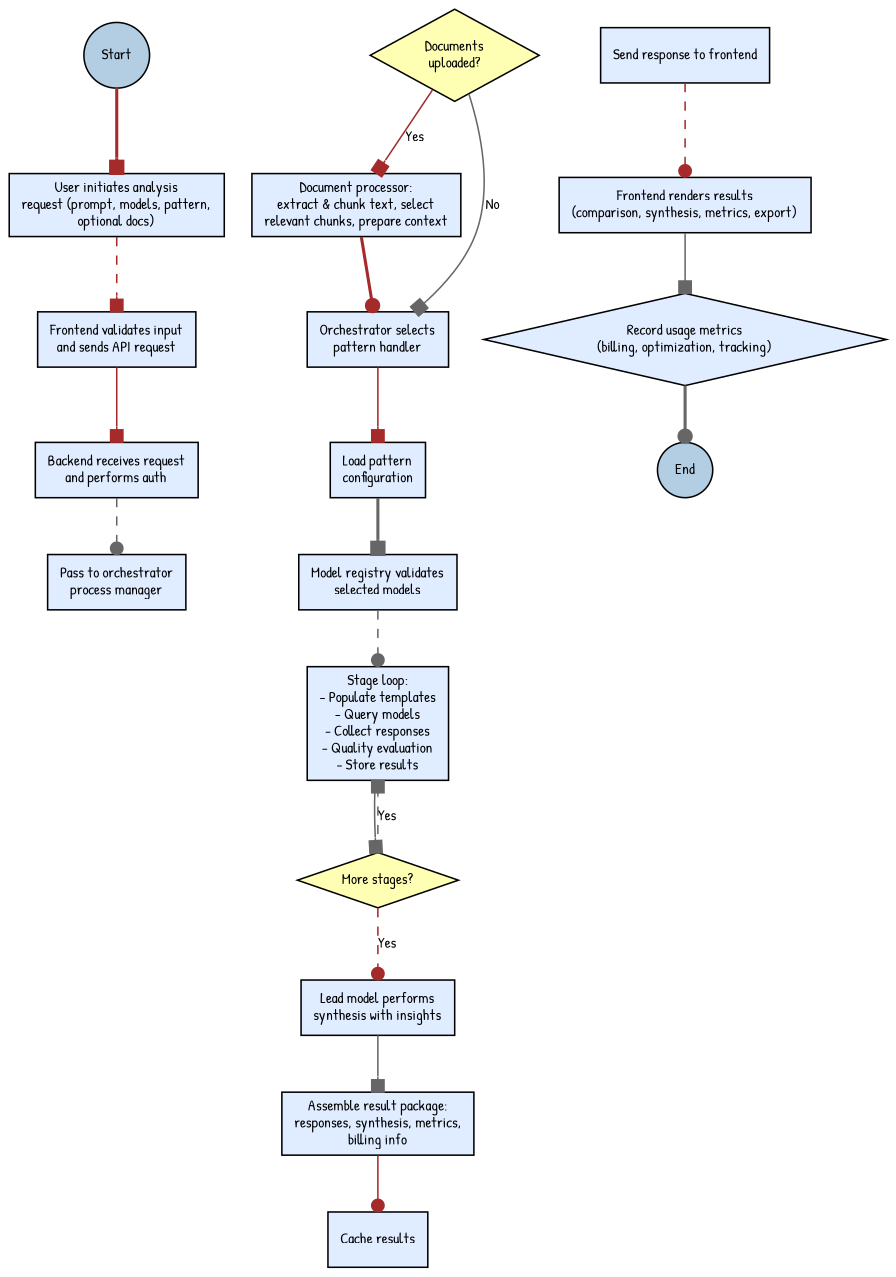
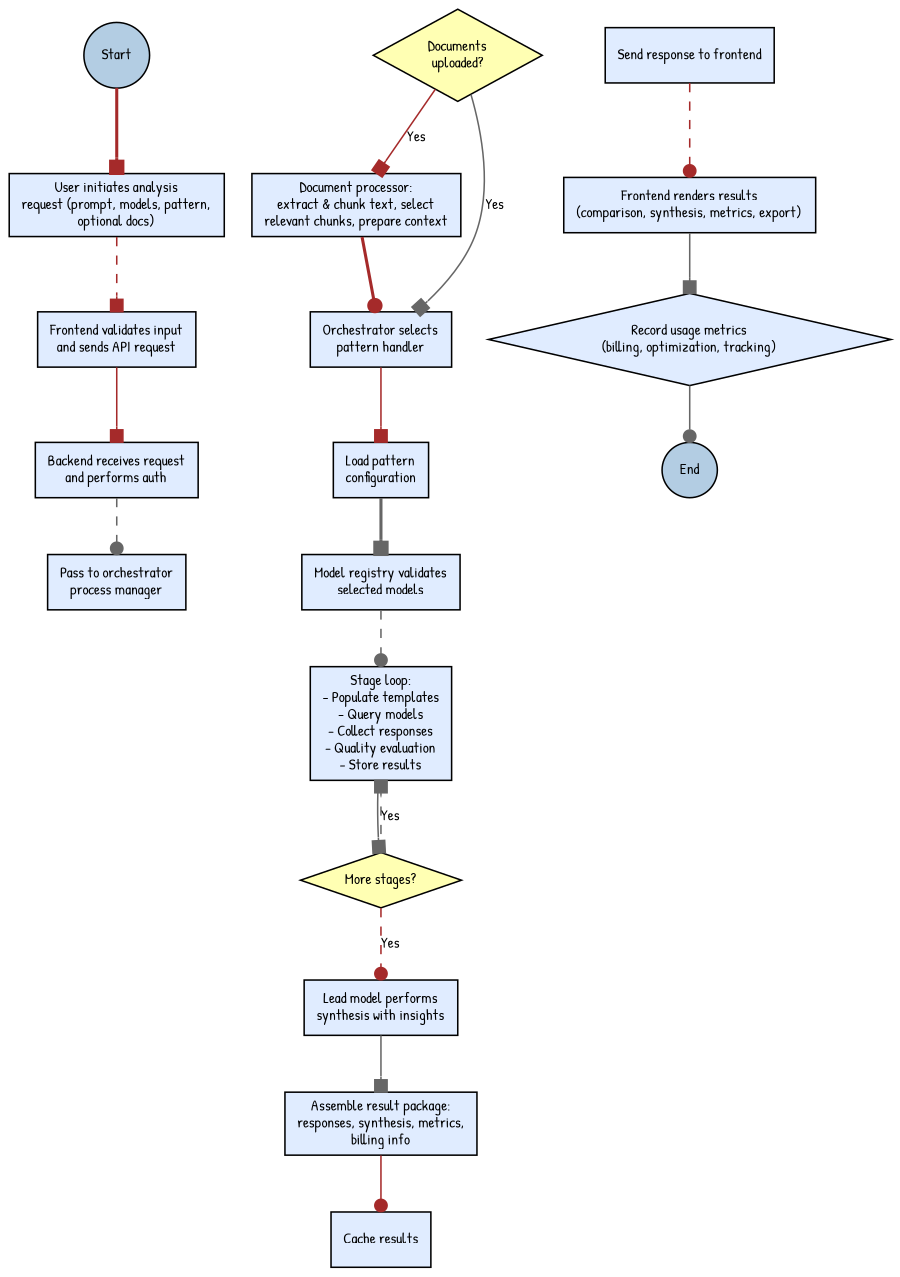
edge "Documents uploaded?" -> "Orchestrator selects pattern handler": label "No" -> "Yes"
edge "Record usage metrics (billing, optimization, tracking)" -> "End": style bold -> solid
